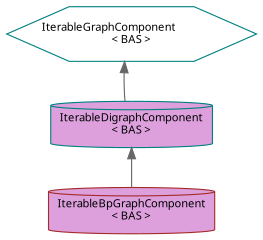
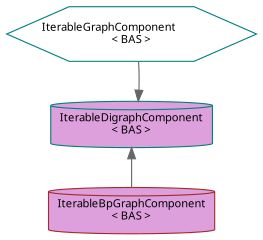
edge "IterableDigraphComponent < BAS >" -> "IterableGraphComponent < BAS >": reversed
